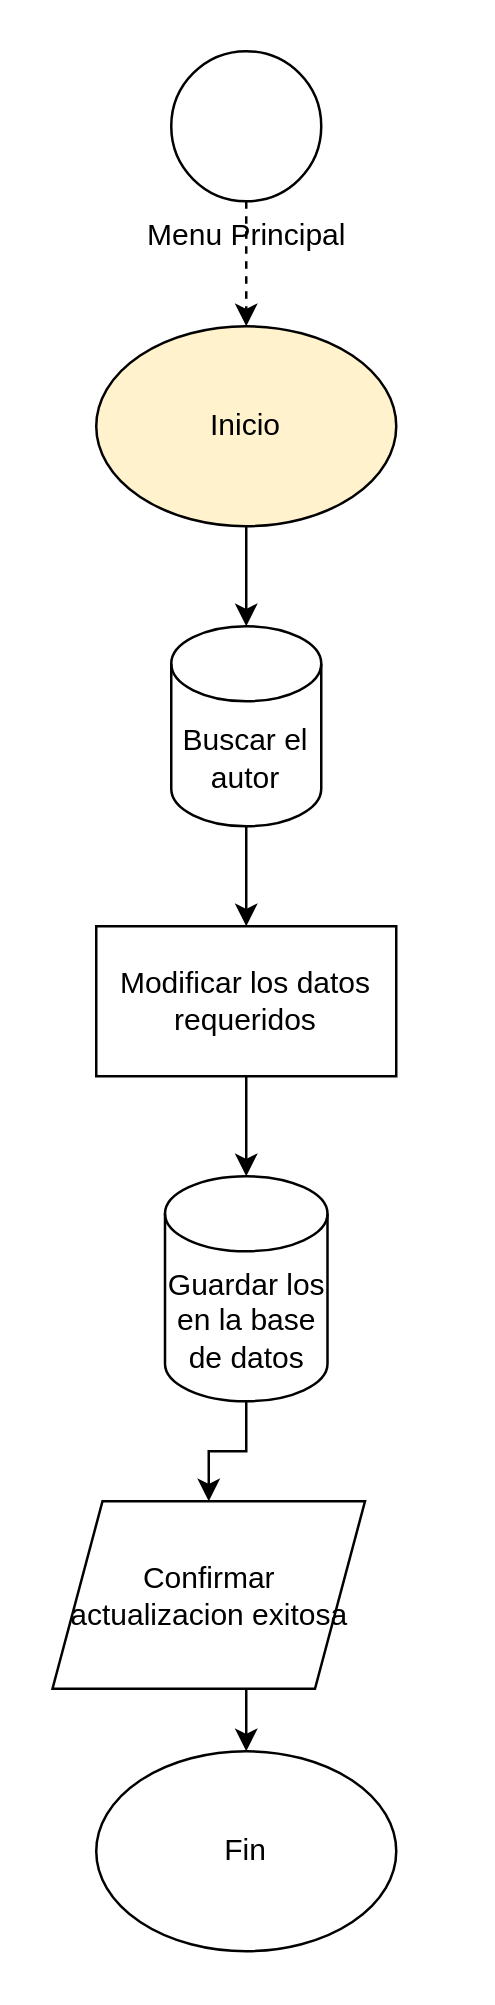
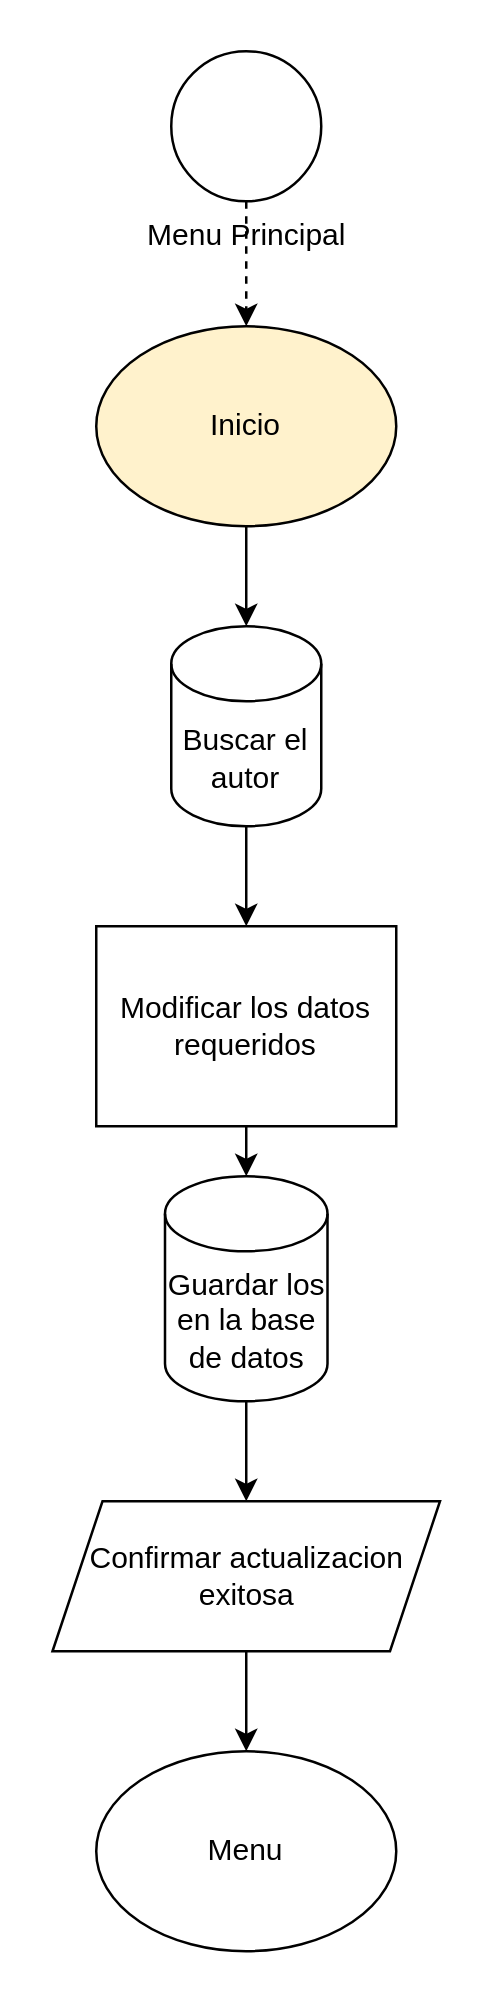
node "Modificar los datos requeridos": size 300x150 -> 300x200
node "Confirmar actualizacion exitosa": size 313x188 -> 388x150
node "Fin": label "Fin" -> "Menu"
